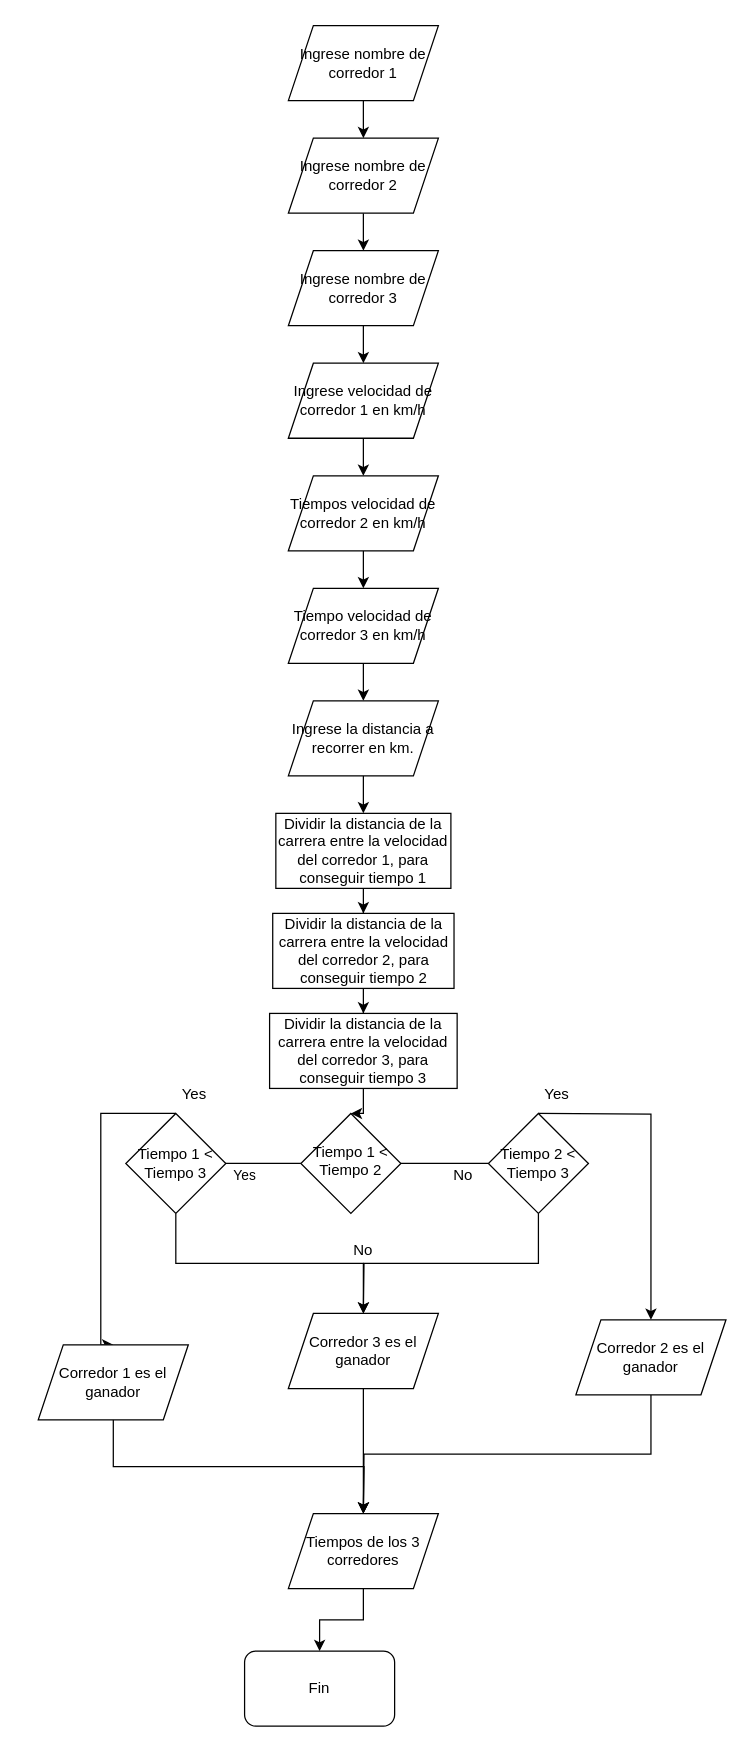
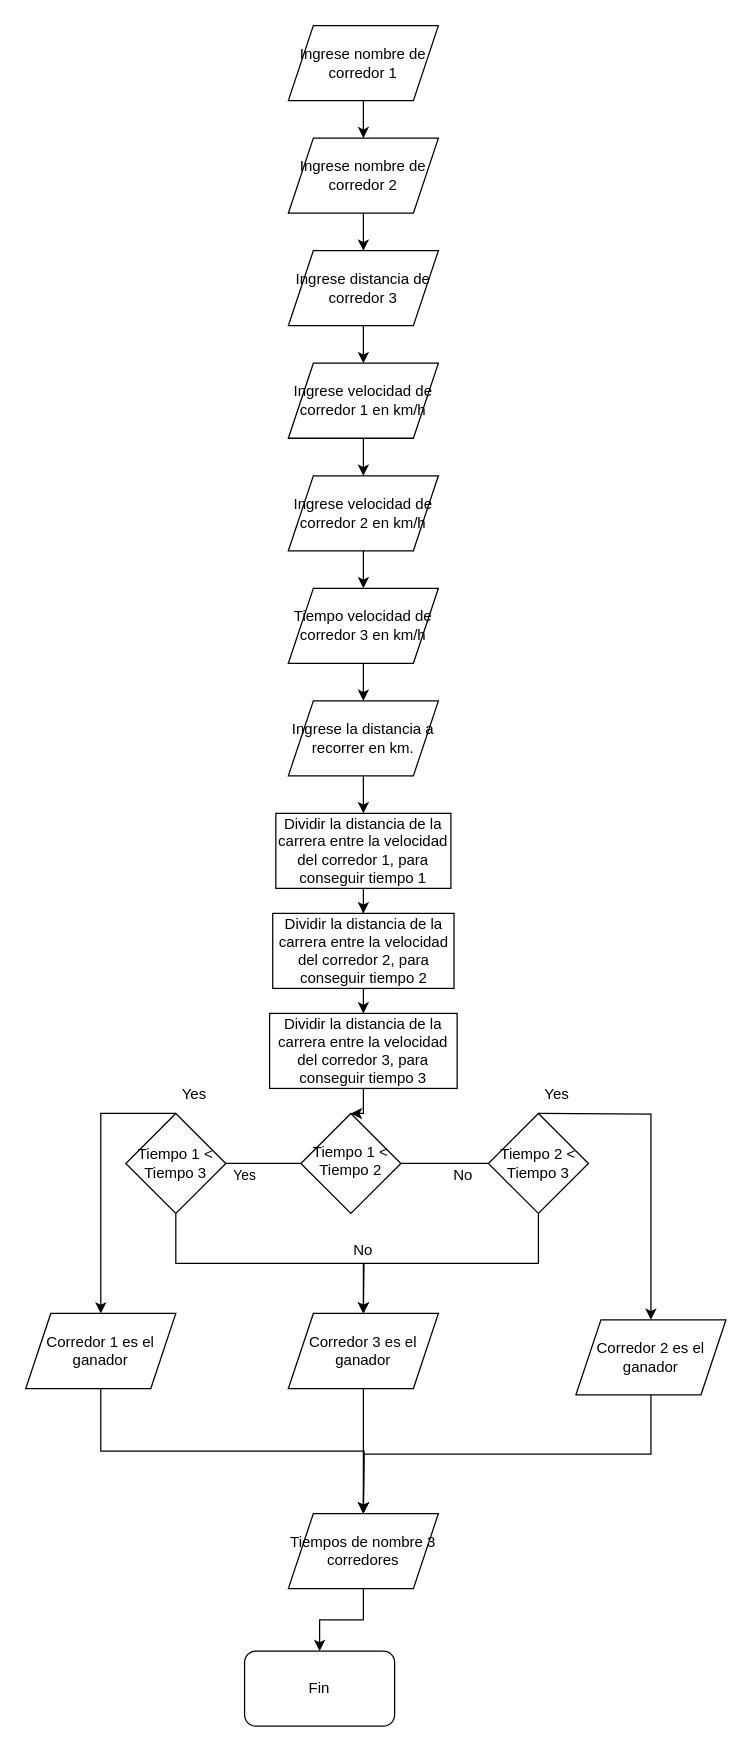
node "Ingrese nombre de corredor 3": label "Ingrese nombre de corredor 3" -> "Ingrese distancia de corredor 3"
node "Tiempos velocidad de corredor 2 en km/h": label "Tiempos velocidad de corredor 2 en km/h" -> "Ingrese velocidad de corredor 2 en km/h"
node "Corredor 1 es el ganador": moved (113, 1382) -> (101, 1351)
node "Tiempos de los 3 corredores": label "Tiempos de los 3 corredores" -> "Tiempos de nombre 3 corredores"
